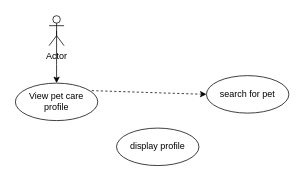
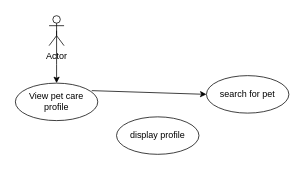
edge "View pet care profile" -> "search for pet": style dashed -> solid
node "display profile": moved (158, 147) -> (158, 135)
